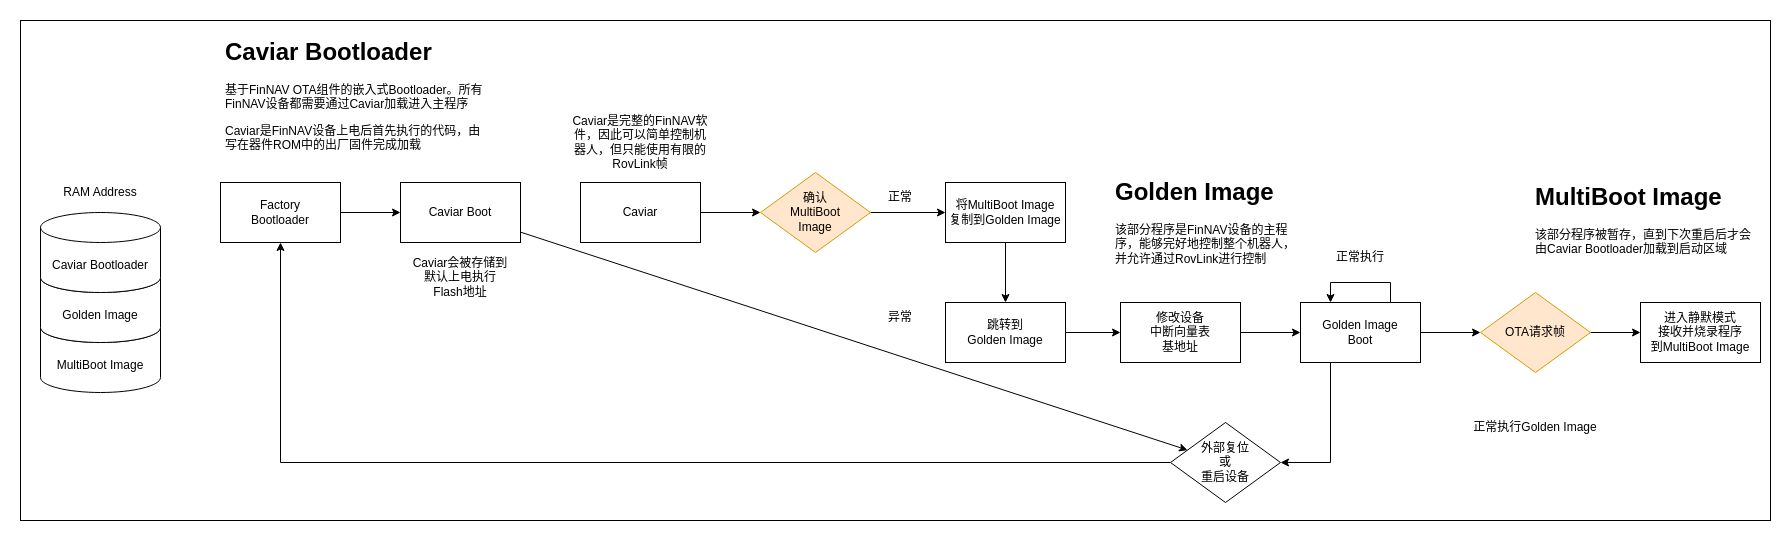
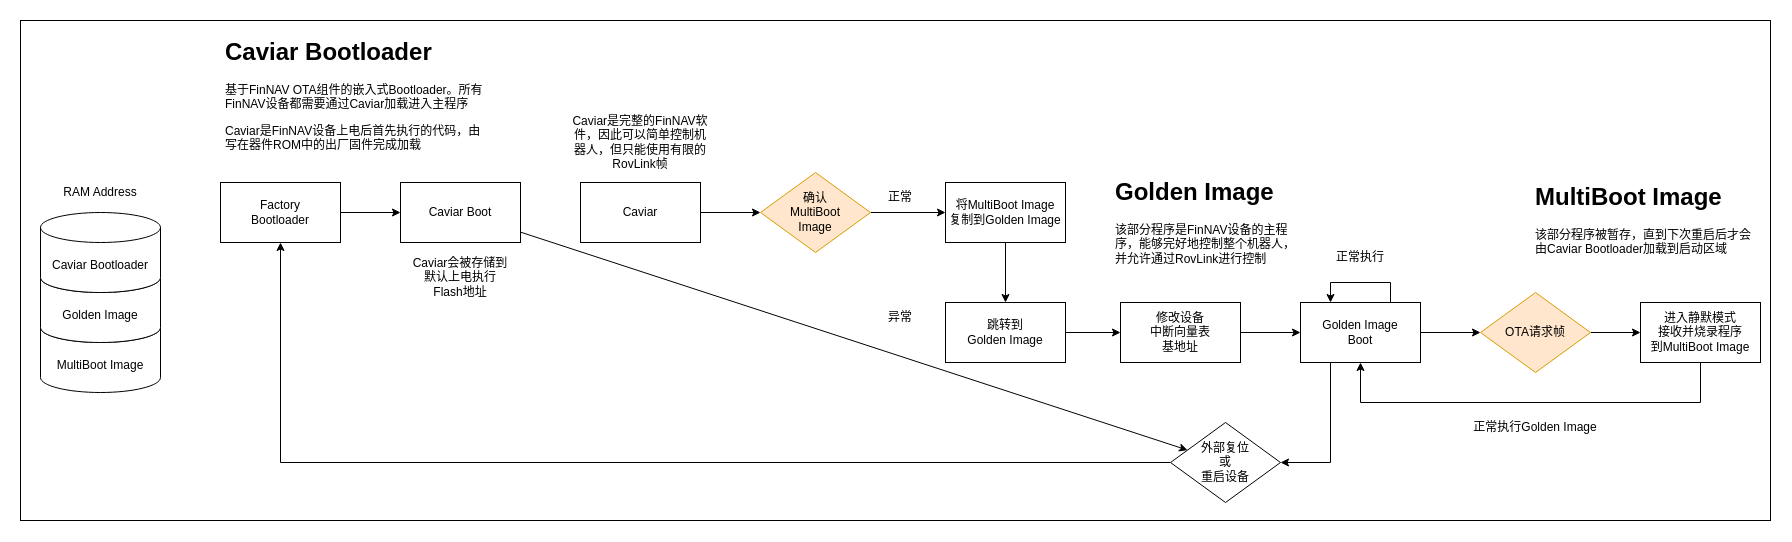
edge "进入静默模式 接收并烧录程序 到MultiBoot Image" -> "Golden Image Boot": added
